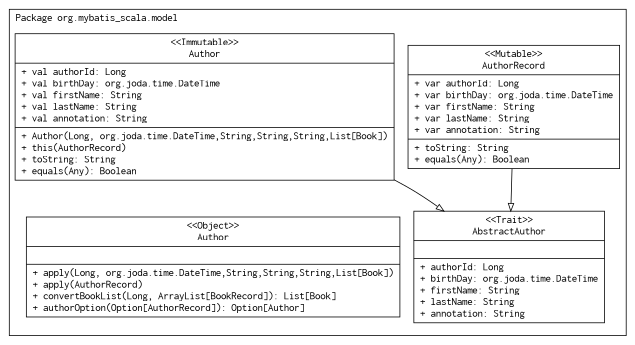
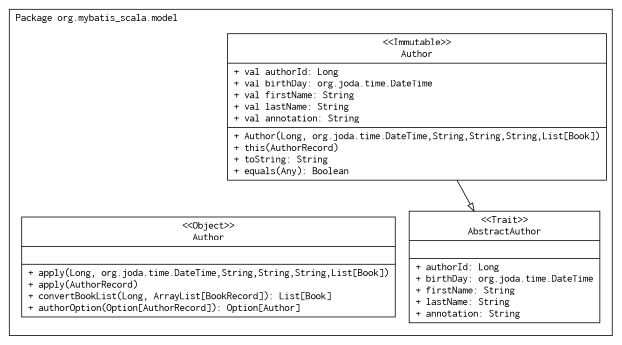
node "AuthorRecord": removed
